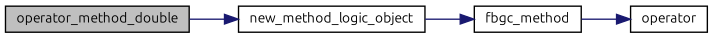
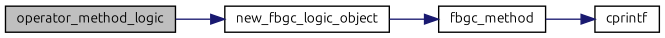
node "operator_method_double": label "operator_method_double" -> "operator_method_logic"
node "new_method_logic_object": label "new_method_logic_object" -> "new_fbgc_logic_object"
node "operator": label "operator" -> "cprintf"
